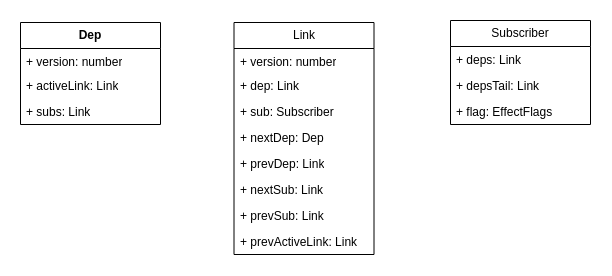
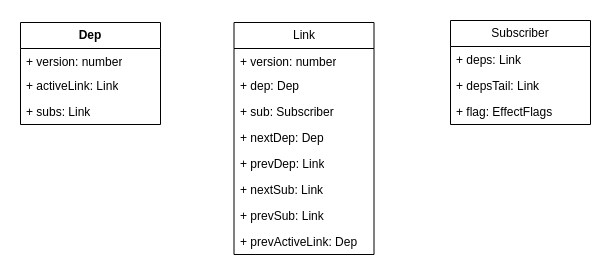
node "+ dep: Link": label "+ dep: Link" -> "+ dep: Dep"
node "+ prevActiveLink: Link": label "+ prevActiveLink: Link" -> "+ prevActiveLink: Dep"
